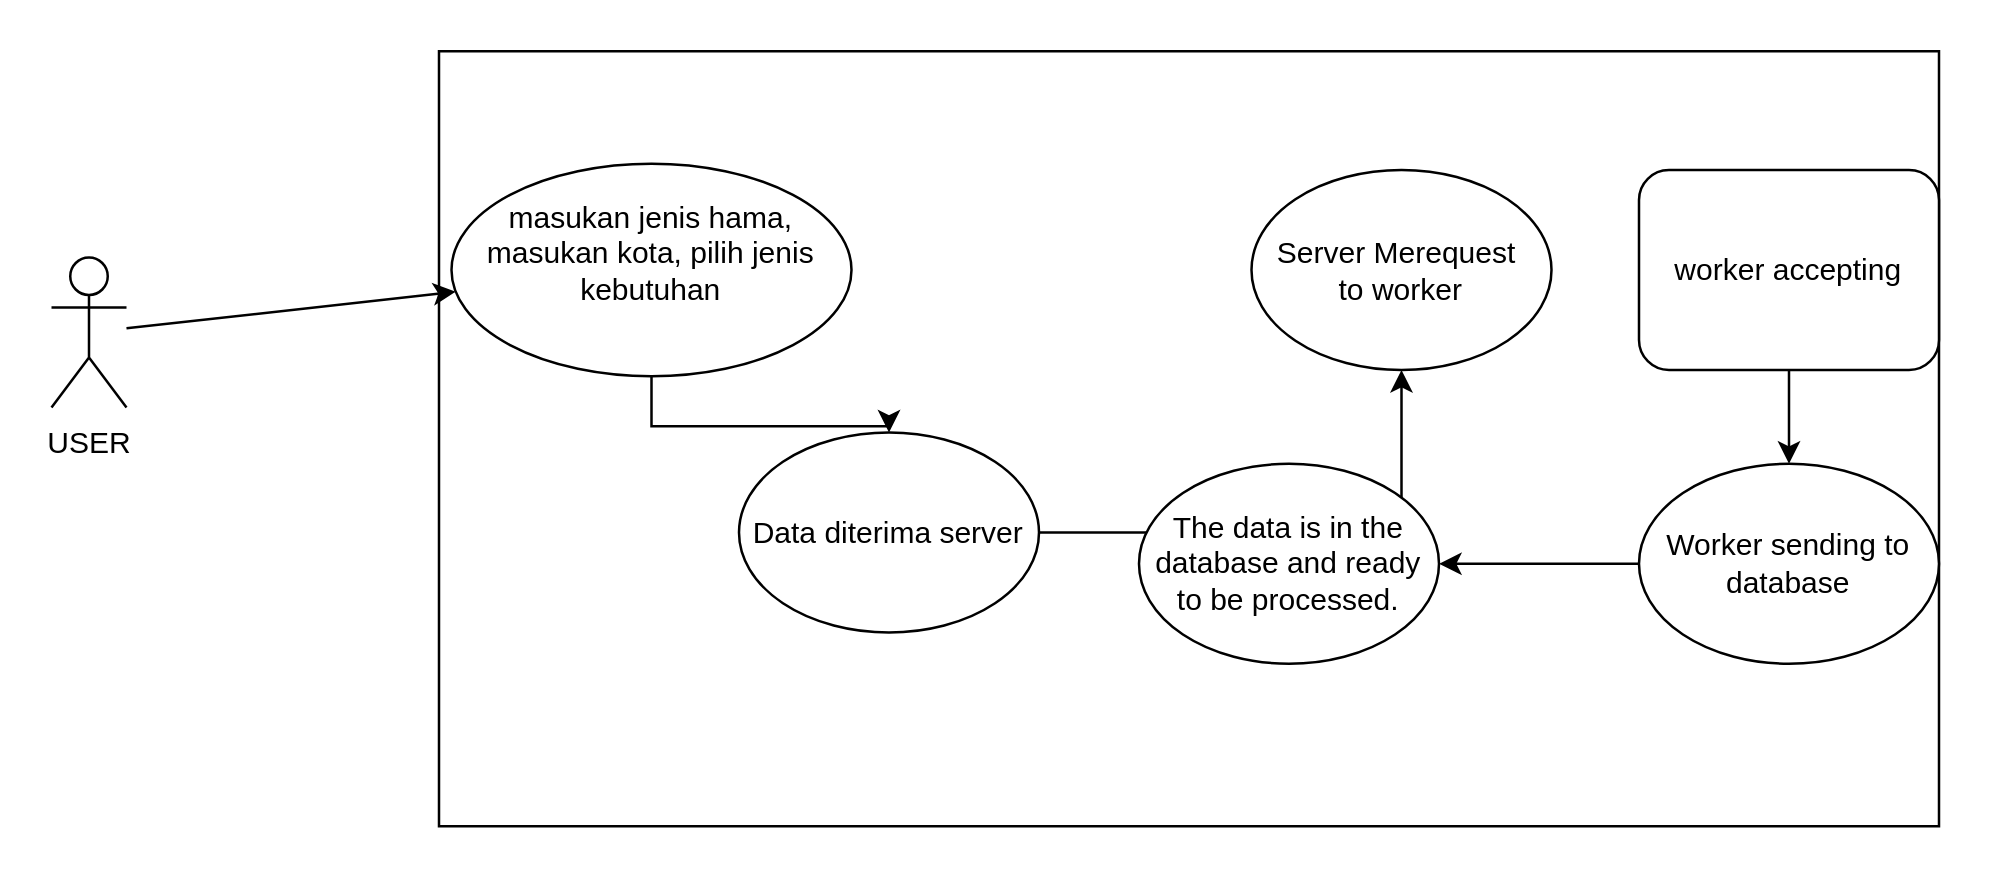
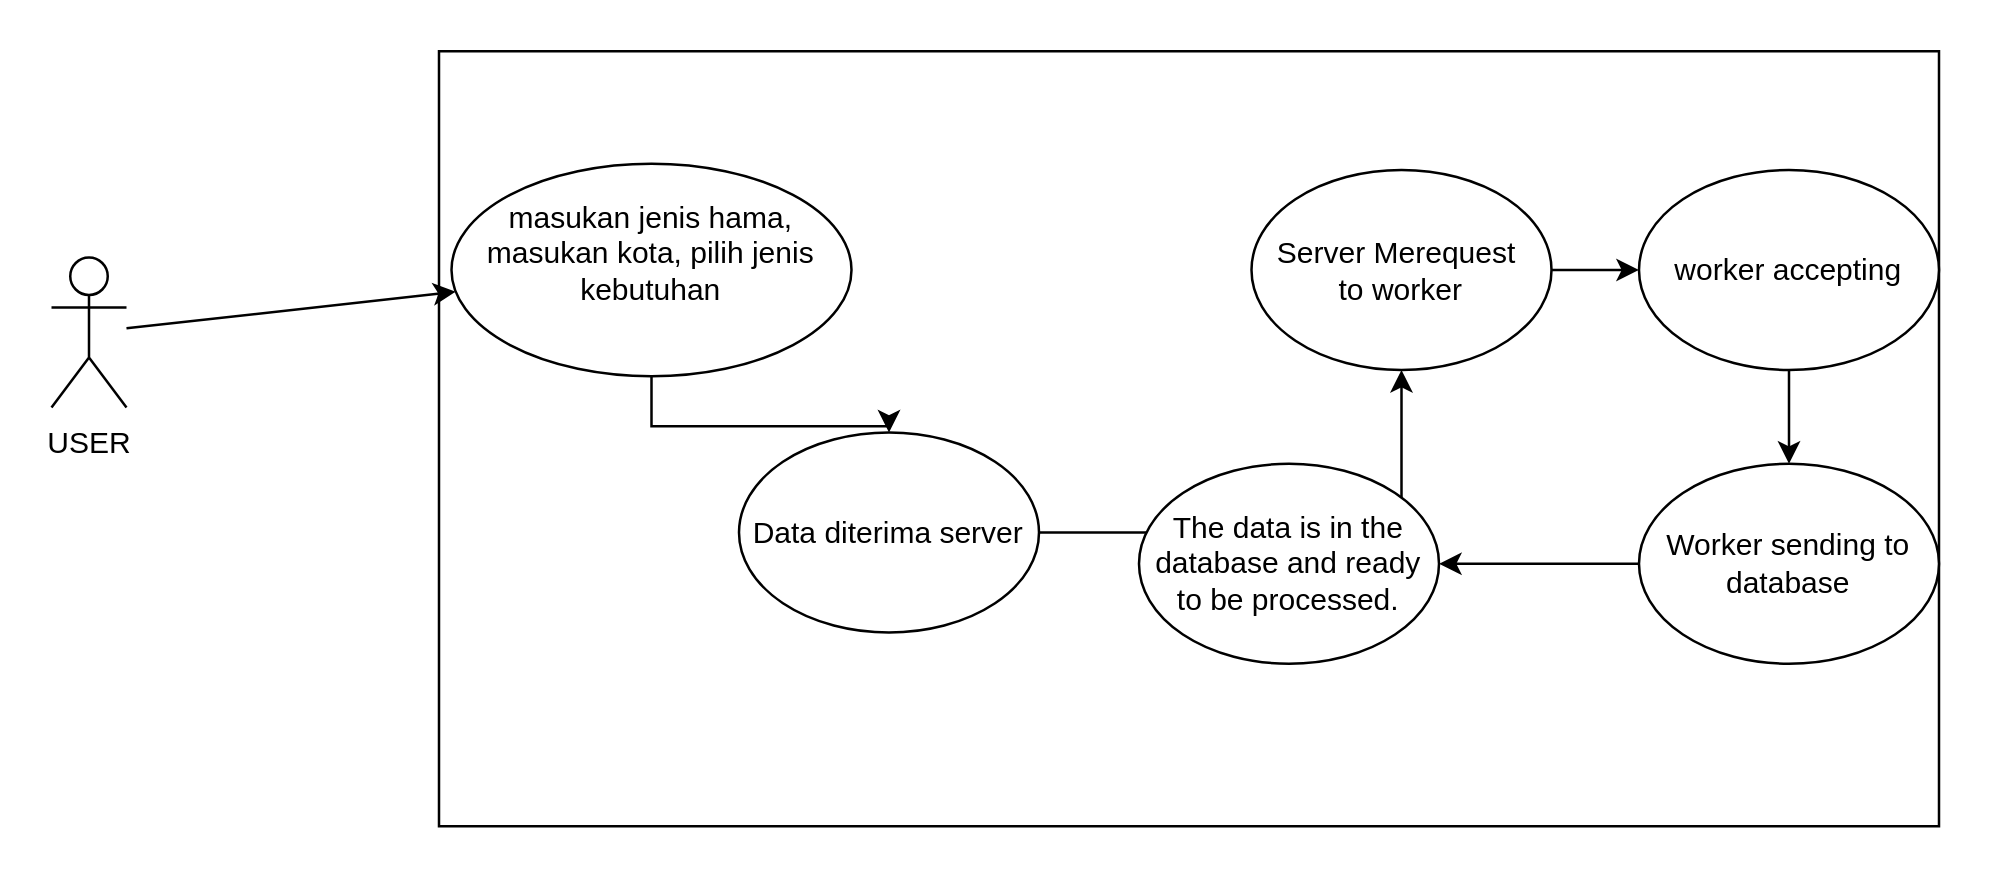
edge "Server Merequest to worker" -> "worker accepting": added
node "worker accepting": shape rounded rectangle -> ellipse
